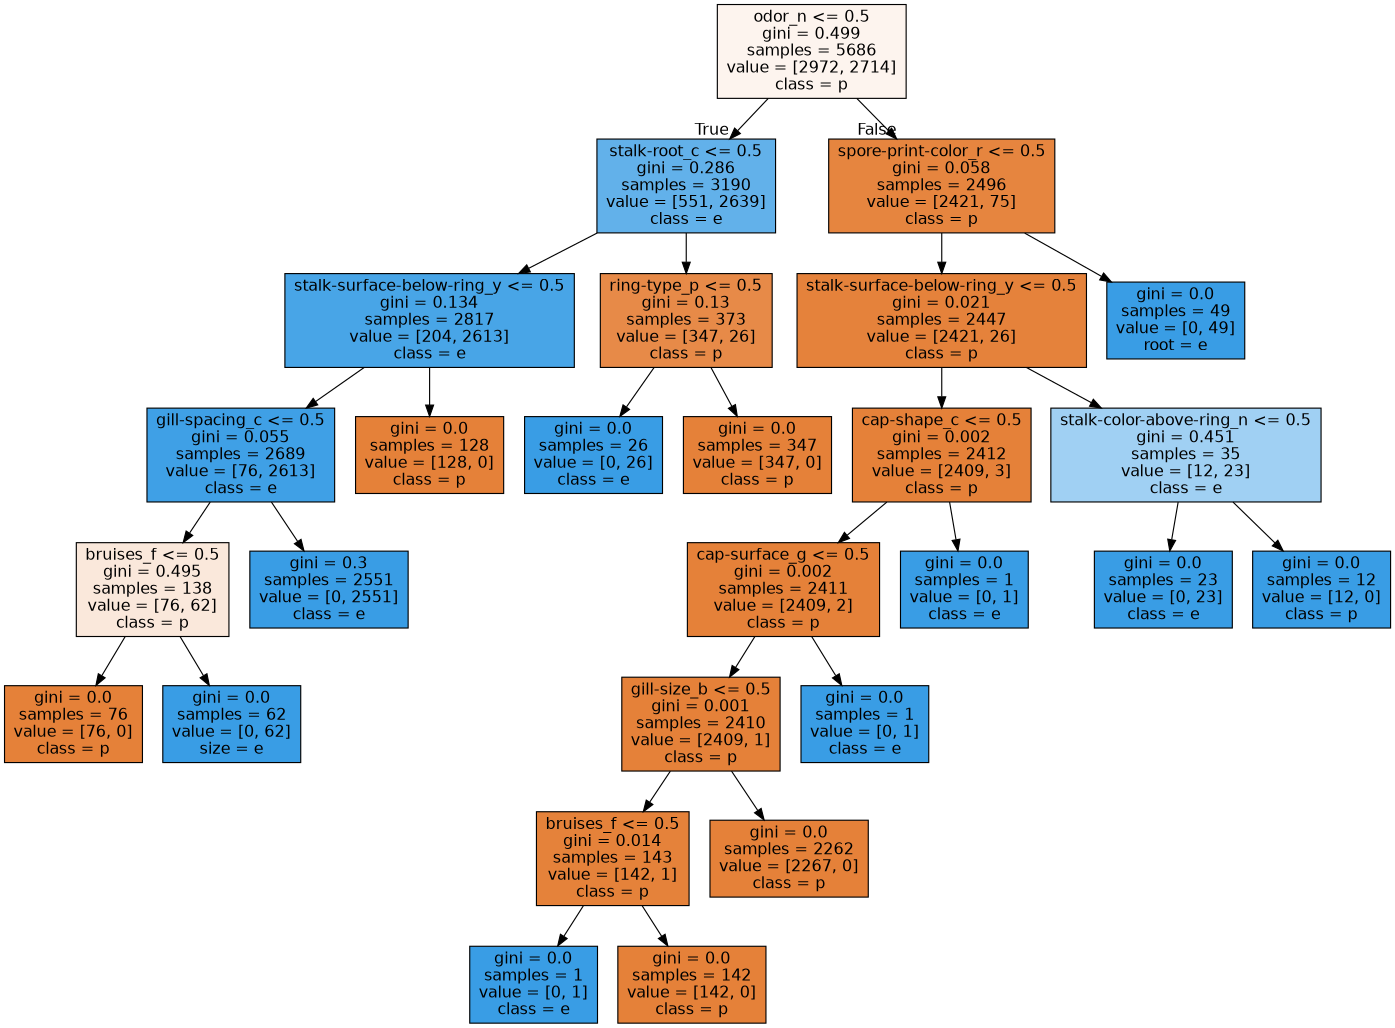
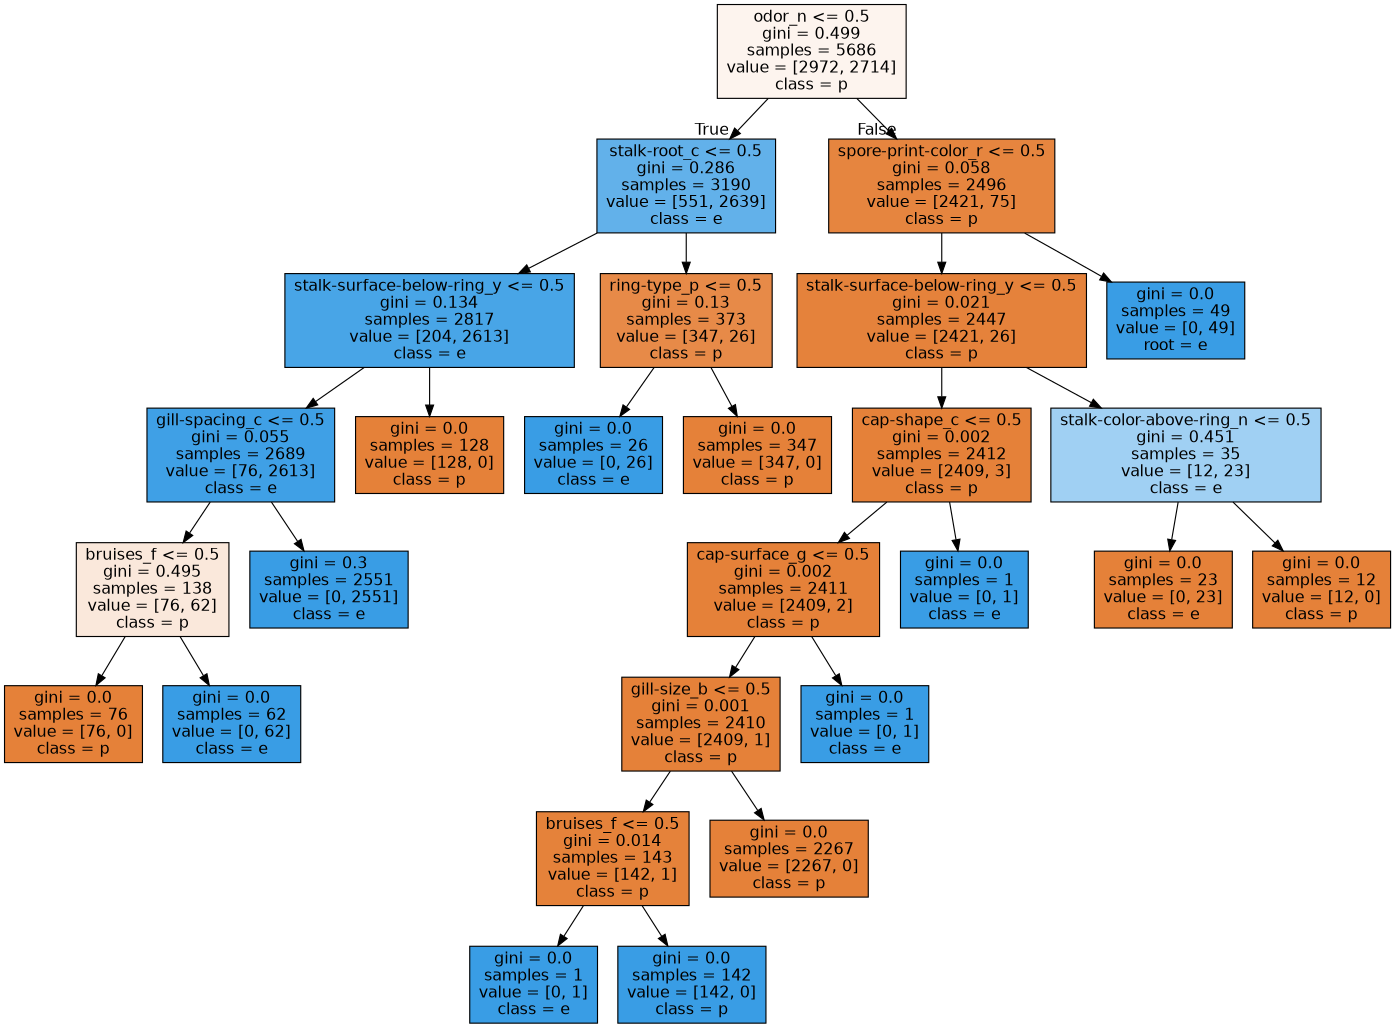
node "gini = 0.0 samples = 23 value = [0, 23] class = e": fillcolor #399de5 -> #e58139
node "gini = 0.0 samples = 12 value = [12, 0] class = p": fillcolor #399de5 -> #e58139
node "gini = 0.0 samples = 62 value = [0, 62] size = e": label "gini = 0.0 samples = 62 value = [0, 62] size = e" -> "gini = 0.0 samples = 62 value = [0, 62] class = e"
node "gini = 0.0 samples = 2262 value = [2267, 0] class = p": label "gini = 0.0 samples = 2262 value = [2267, 0] class = p" -> "gini = 0.0 samples = 2267 value = [2267, 0] class = p"
node "gini = 0.0 samples = 142 value = [142, 0] class = p": fillcolor #e58139 -> #399de5
